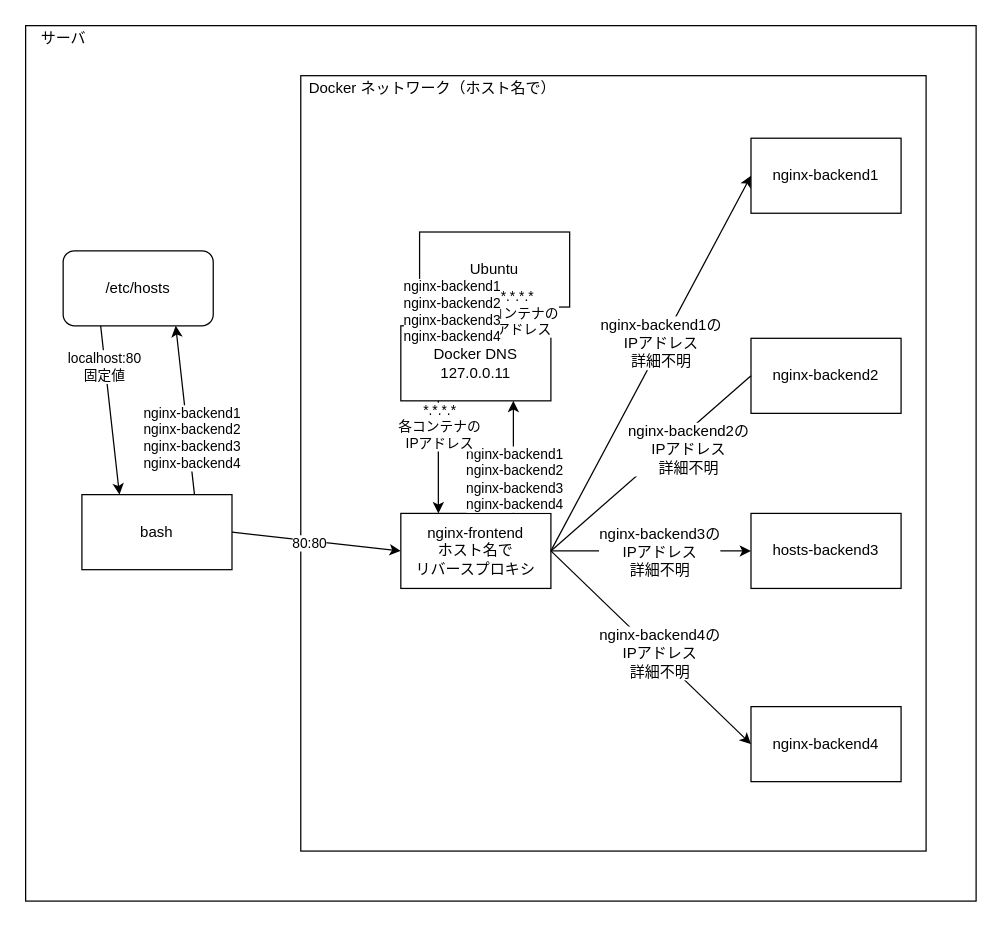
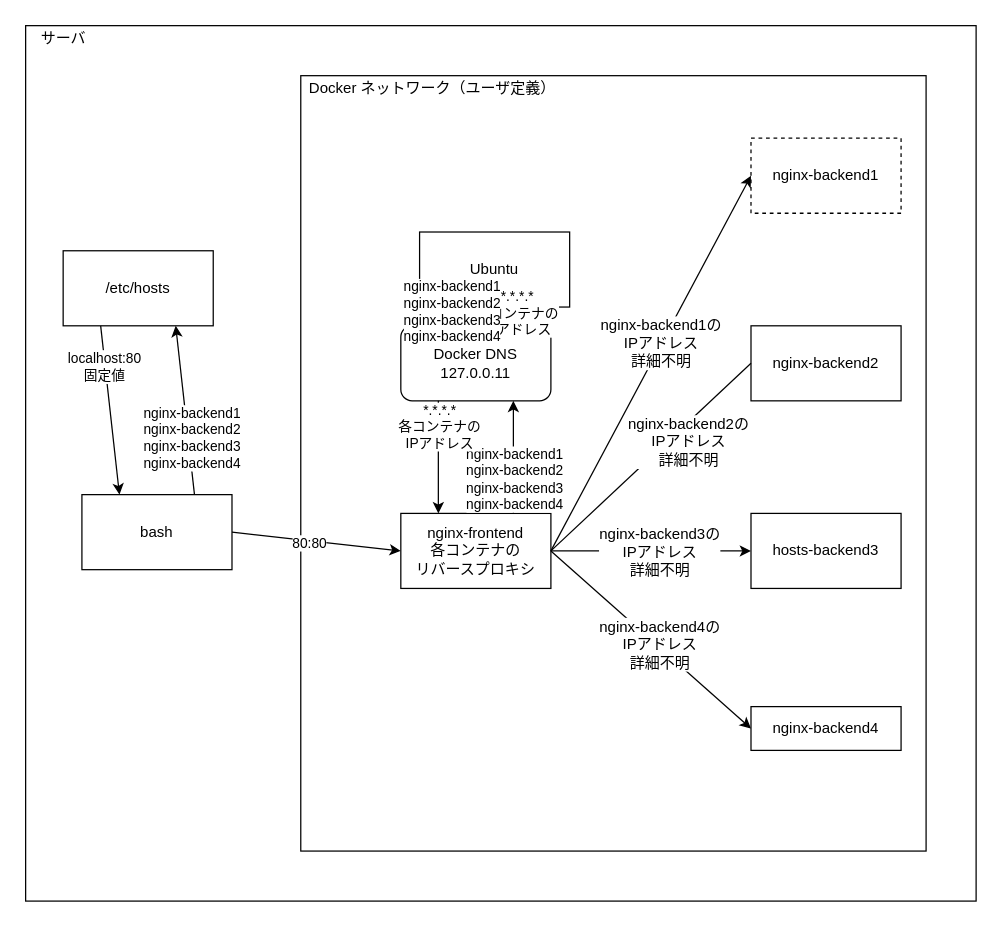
node "Docker ネットワーク（ホスト名で）": label "Docker ネットワーク（ホスト名で）" -> "Docker ネットワーク（ユーザ定義）"
node "nginx-backend1": style solid -> dashed
node "/etc/hosts": shape rounded rectangle -> rectangle
node "Docker DNS 127.0.0.11": shape rectangle -> rounded rectangle
node "nginx-backend2": moved (826, 376) -> (826, 363)
node "nginx-frontend ホスト名で リバースプロキシ": label "nginx-frontend ホスト名で リバースプロキシ" -> "nginx-frontend 各コンテナの リバースプロキシ"
node "nginx-backend4": size 150x75 -> 150x44
